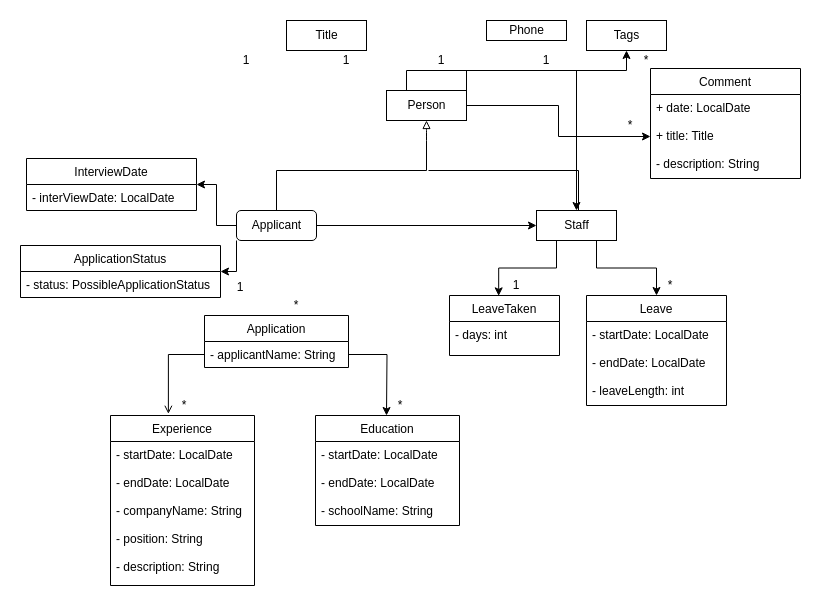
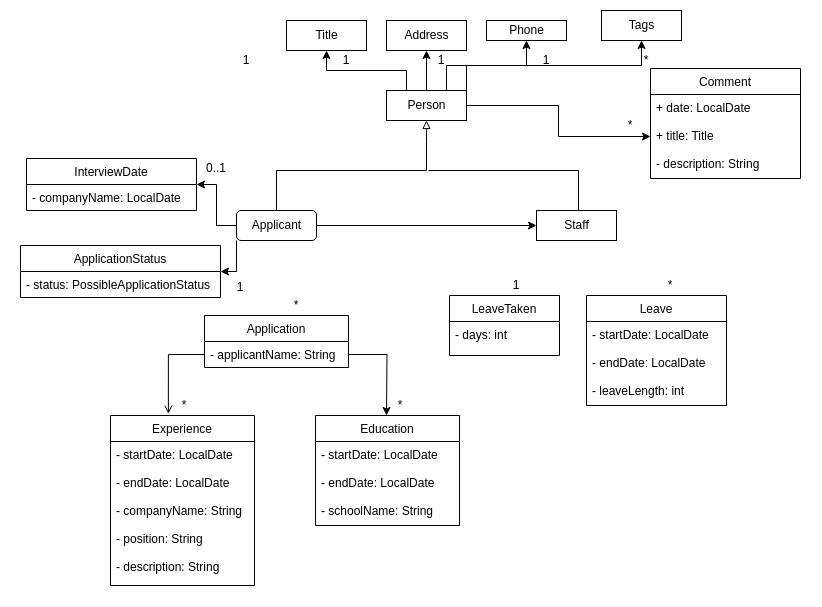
node "Address": added
node "Tags": moved (627, 36) -> (642, 26)
edge "Person" -> "Phone": added
edge "Person" -> "Address": added
edge "Person" -> "Staff": now "Person" -> "Title"
node "0..1": added
node "- interViewDate: LocalDate": label "- interViewDate: LocalDate" -> "- companyName: LocalDate"
edge "Staff" -> "LeaveTaken": removed
edge "Staff" -> "Leave": removed
